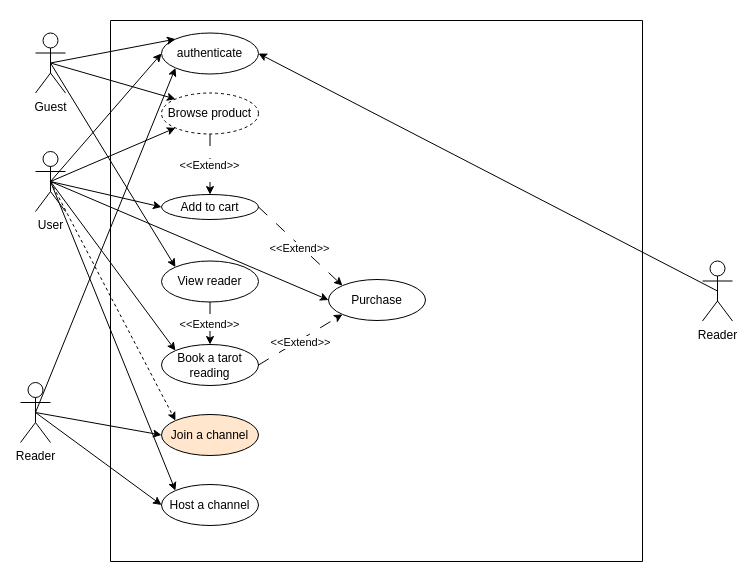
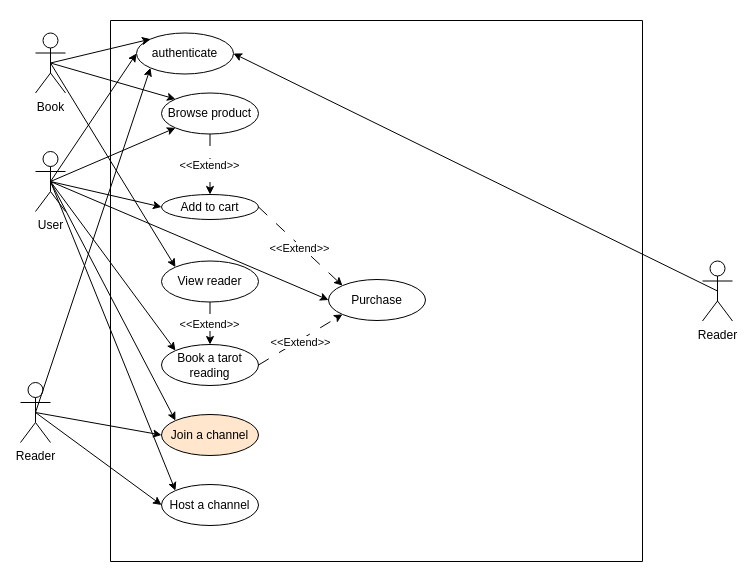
node "authenticate": moved (210, 54) -> (185, 54)
node "Guest": label "Guest" -> "Book"
node "Browse product": style dashed -> solid
edge "User" -> "Join a channel": style dashed -> solid
